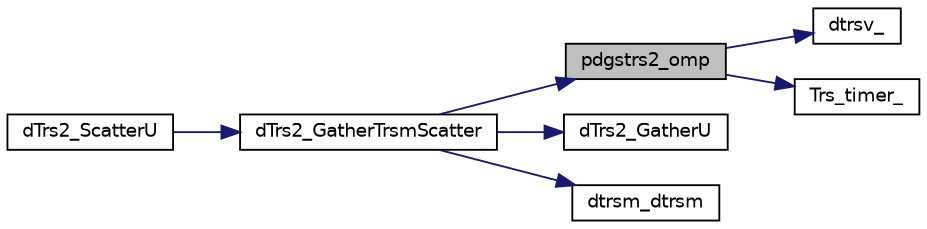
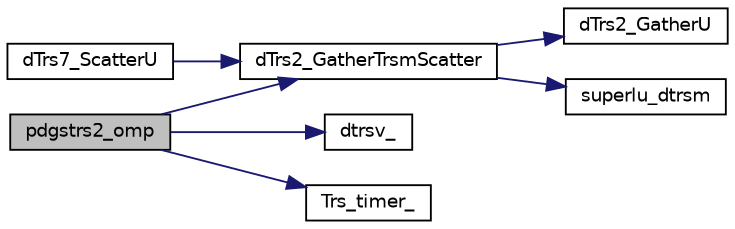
edge "dTrs2_GatherTrsmScatter" -> "pdgstrs2_omp": reversed
node "dTrs2_ScatterU": label "dTrs2_ScatterU" -> "dTrs7_ScatterU"
node "dtrsm_dtrsm": label "dtrsm_dtrsm" -> "superlu_dtrsm"
